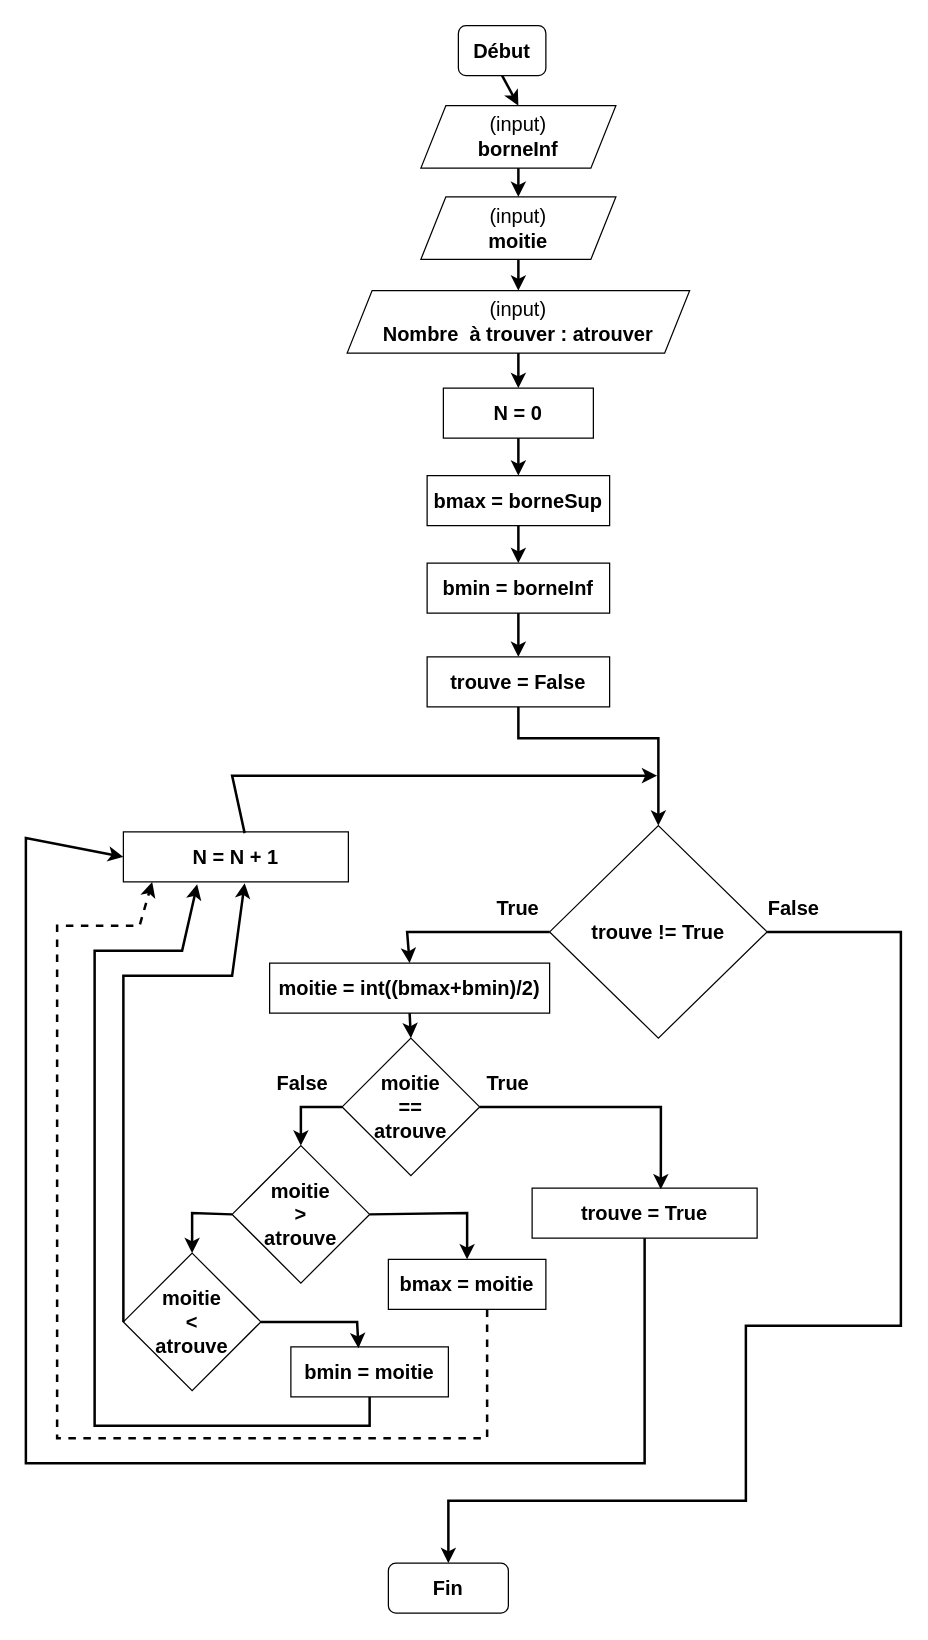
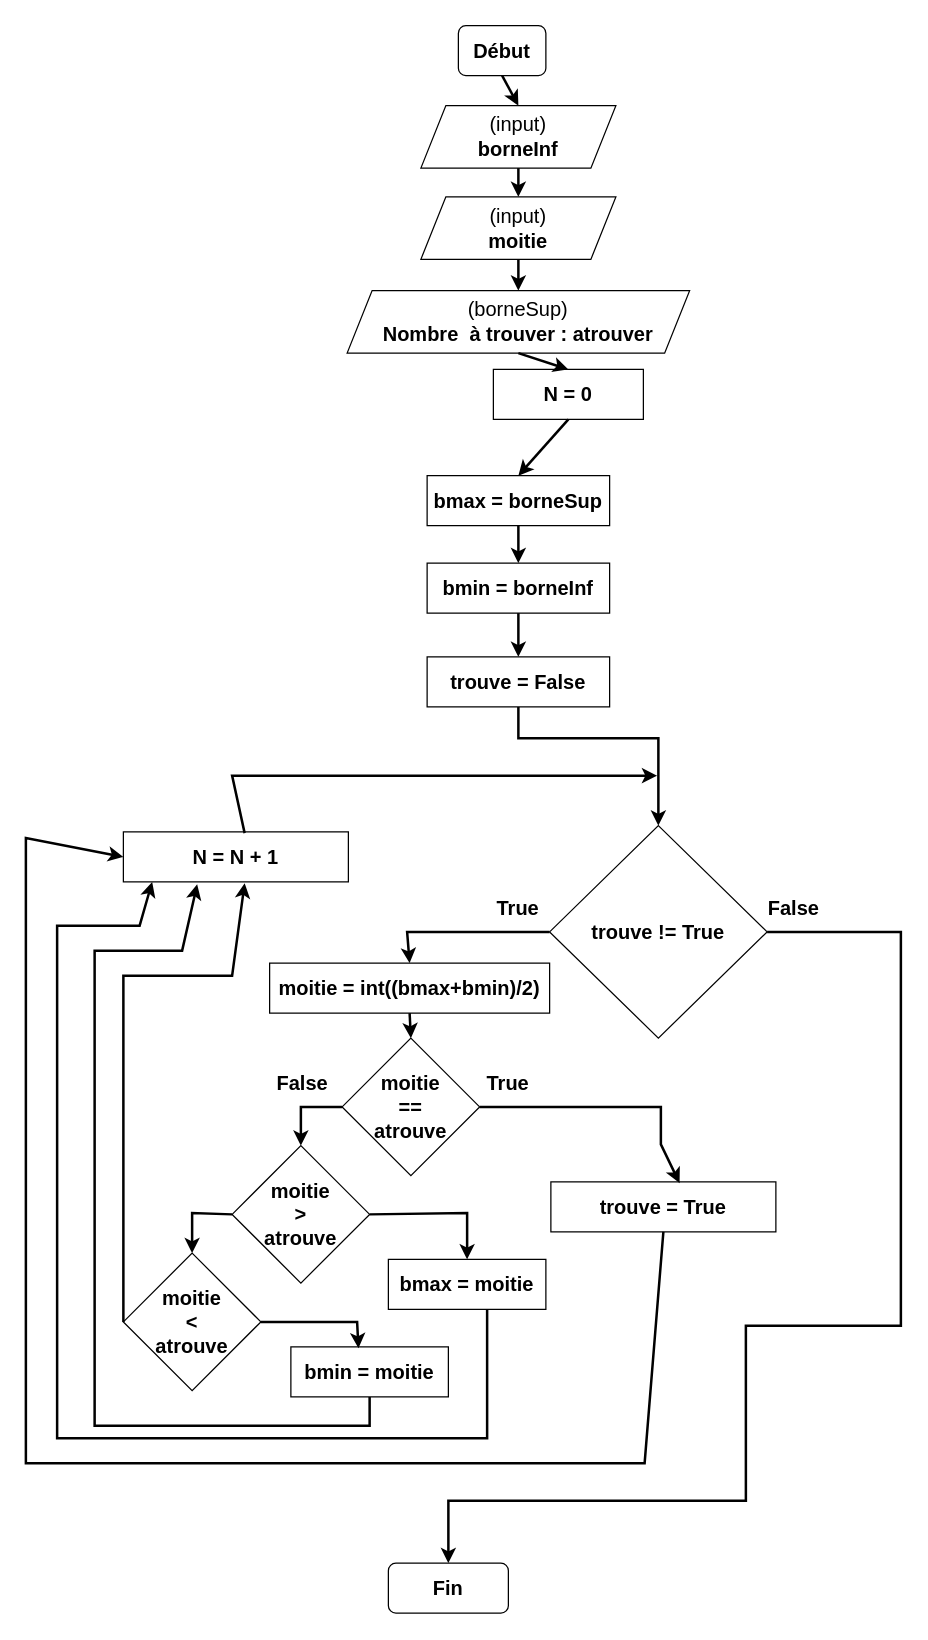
node "(input) Nombre à trouver : atrouver": label "(input) Nombre à trouver : atrouver" -> "(borneSup) Nombre à trouver : atrouver"
node "N = 0": moved (518, 413) -> (568, 394)
node "trouve = True": moved (644, 1213) -> (663, 1207)
edge "bmax = moitie" -> "N = N + 1": style dashed -> solid
